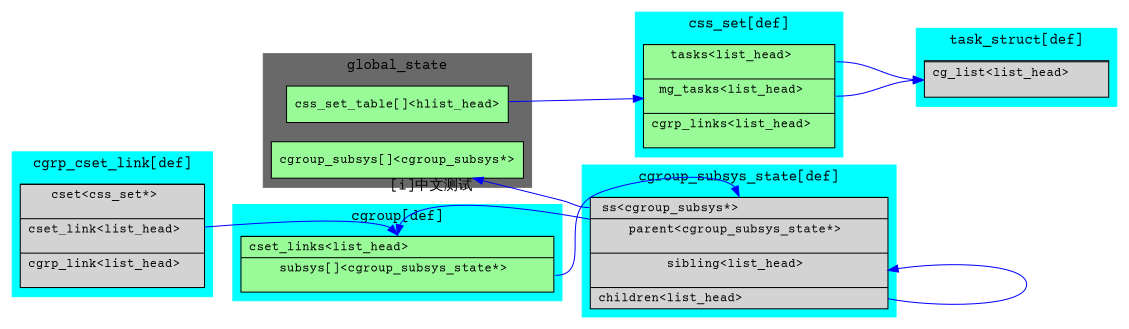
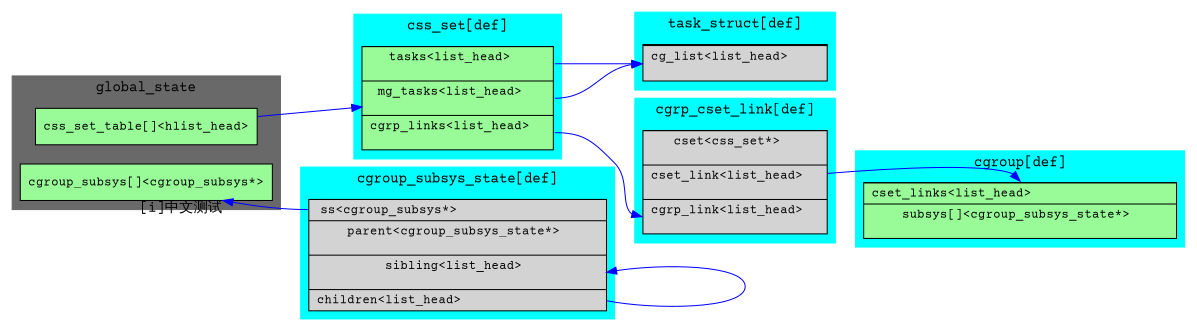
edge "tasks<list_head>" -> "cset<css_set*>": added
edge "cset_links<list_head>" -> "ss<cgroup_subsys*>": removed
edge "ss<cgroup_subsys*>" -> "cset_links<list_head>": removed
